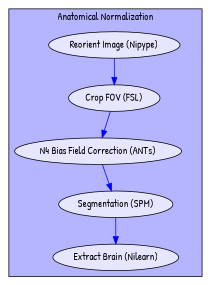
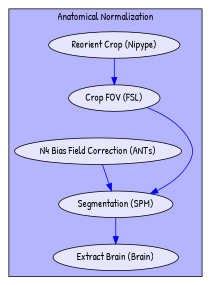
node "Reorient Image (Nipype)": label "Reorient Image (Nipype)" -> "Reorient Crop (Nipype)"
edge "Crop FOV (FSL)" -> "N4 Bias Field Correction (ANTs)": now "Crop FOV (FSL)" -> "Segmentation (SPM)"
node "Extract Brain (Nilearn)": label "Extract Brain (Nilearn)" -> "Extract Brain (Brain)"
